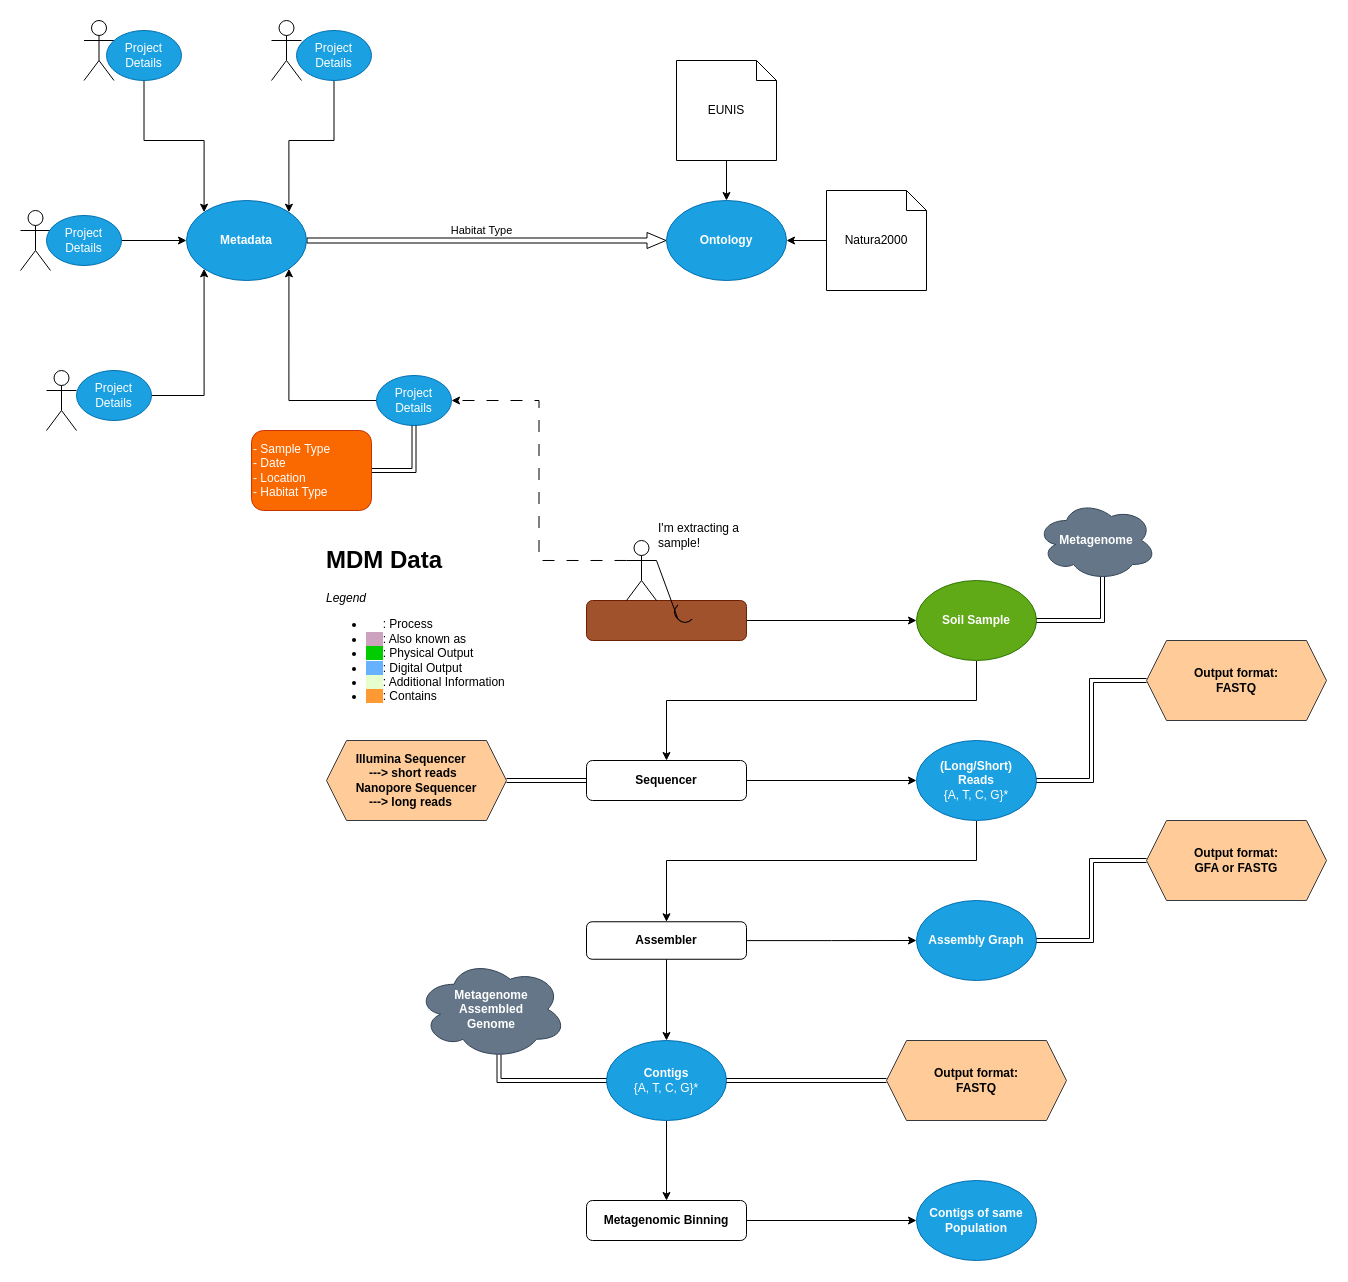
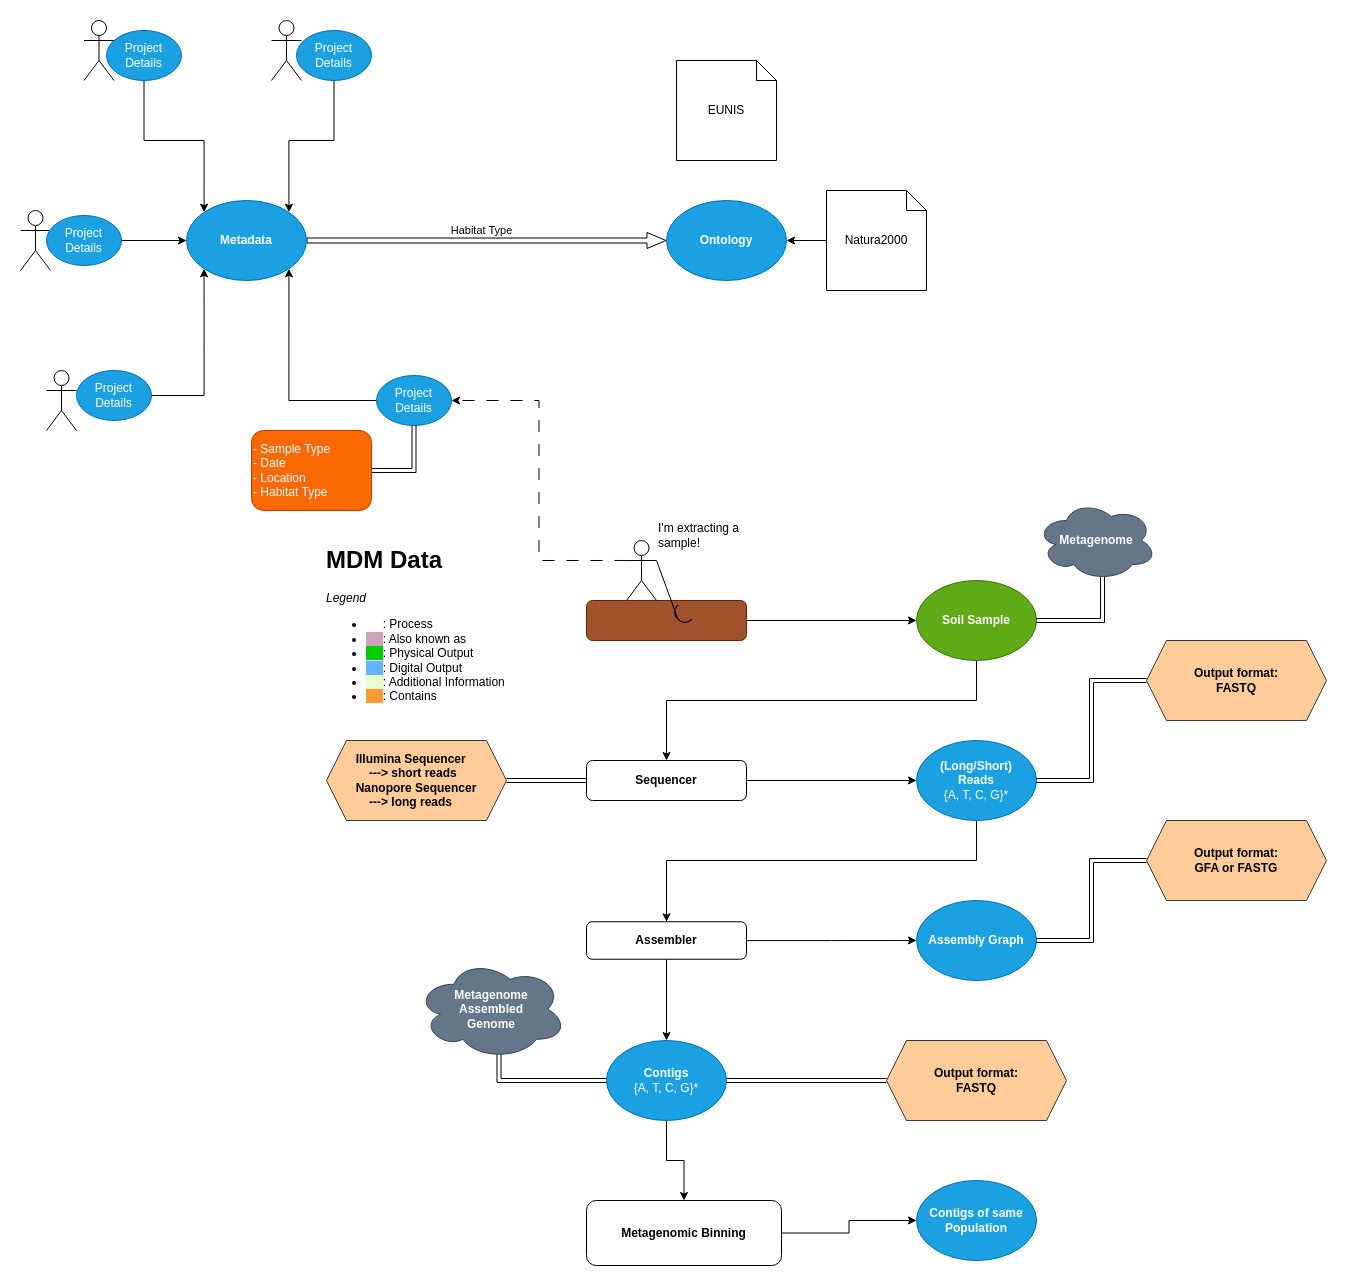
edge "EUNIS" -> "Ontology": removed
node "Metagenomic Binning": size 160x40 -> 195x65
